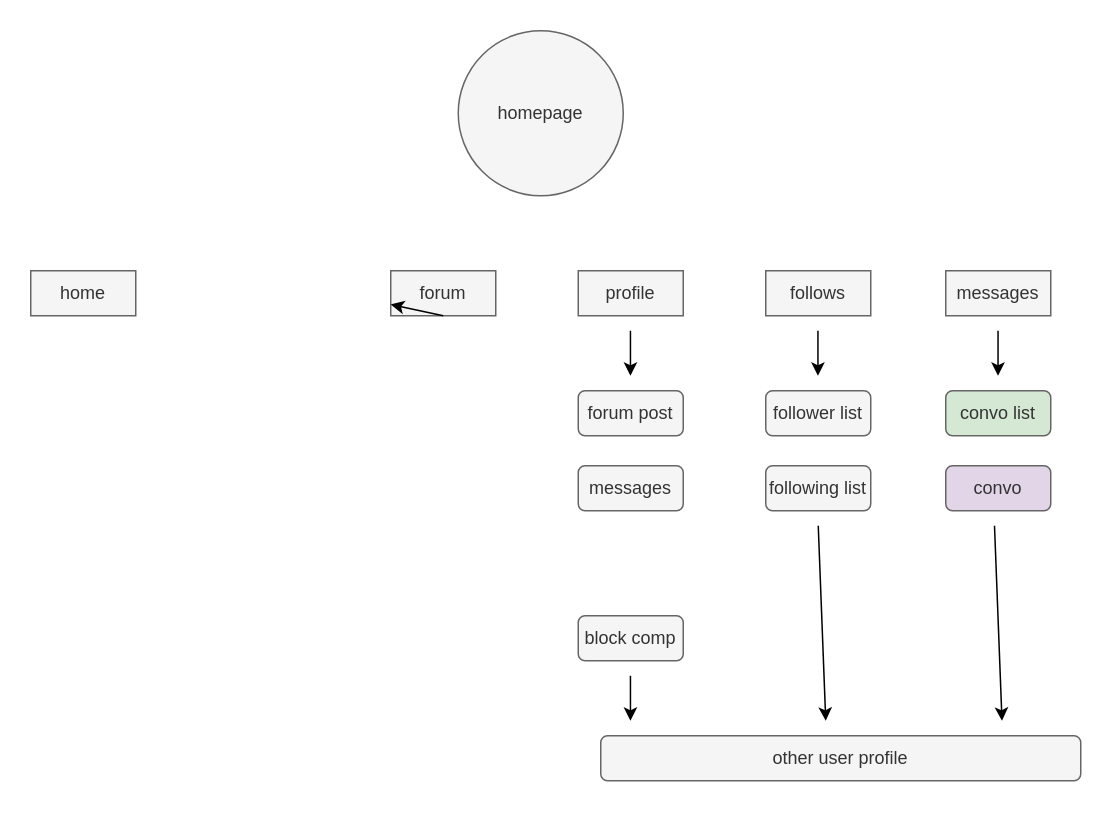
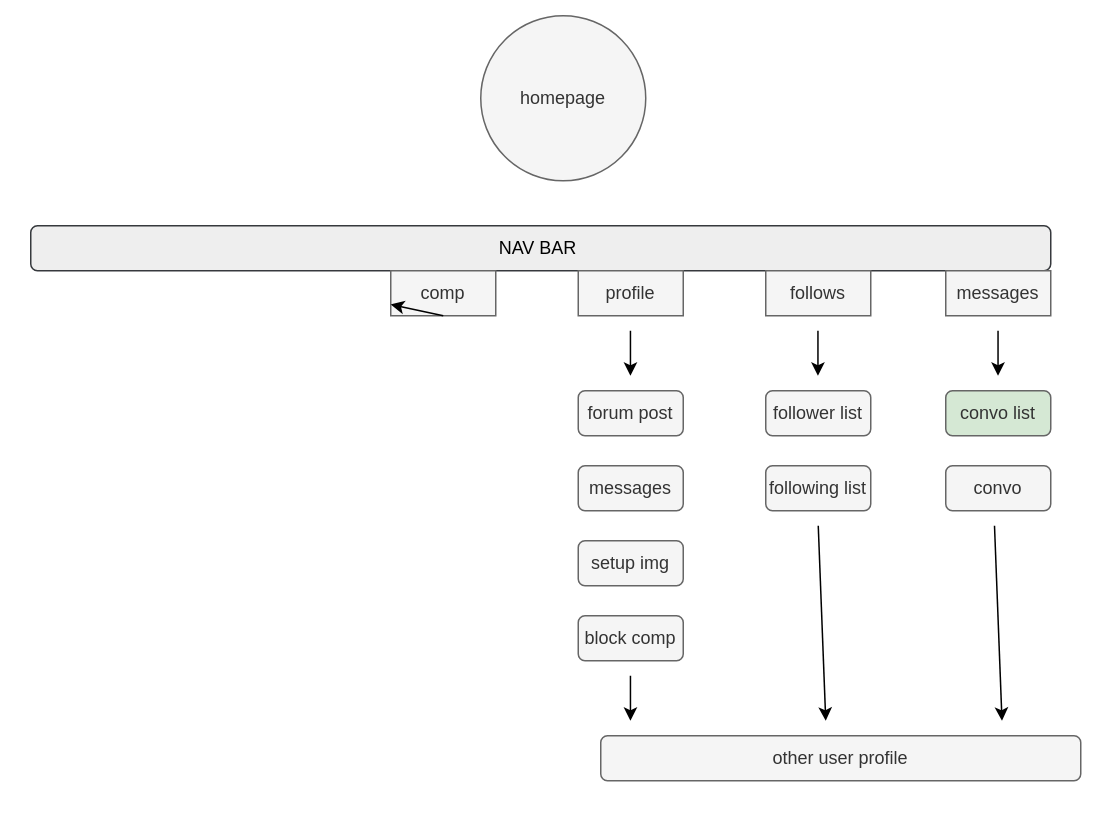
node "homepage": moved (541, 113) -> (563, 98)
node "NAV BAR": added
node "home": removed
node "forum": label "forum" -> "comp"
node "convo": fillcolor #e1d5e7 -> #f5f5f5
node "setup img": added
